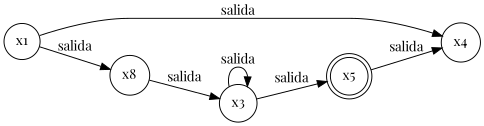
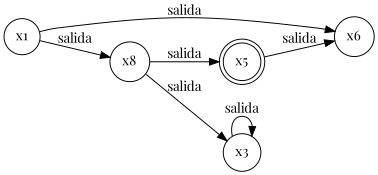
node "x4": label "x4" -> "x6"
edge "x3" -> "x5": now "x8" -> "x5"
